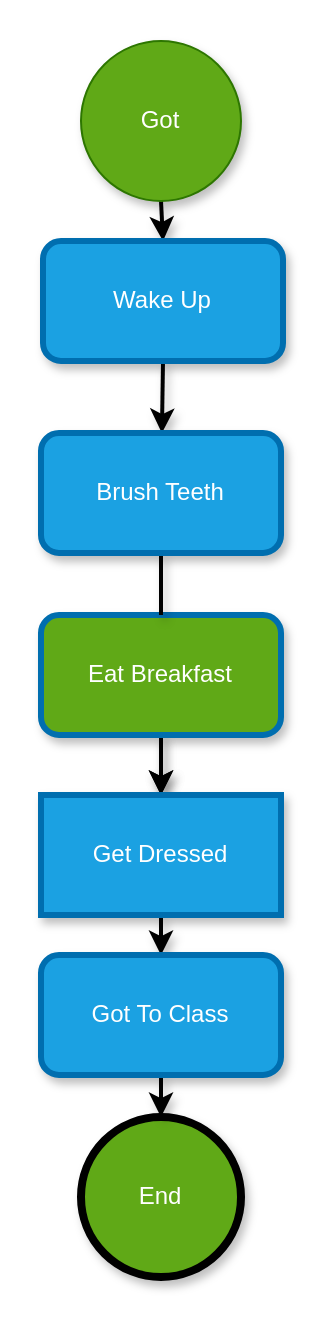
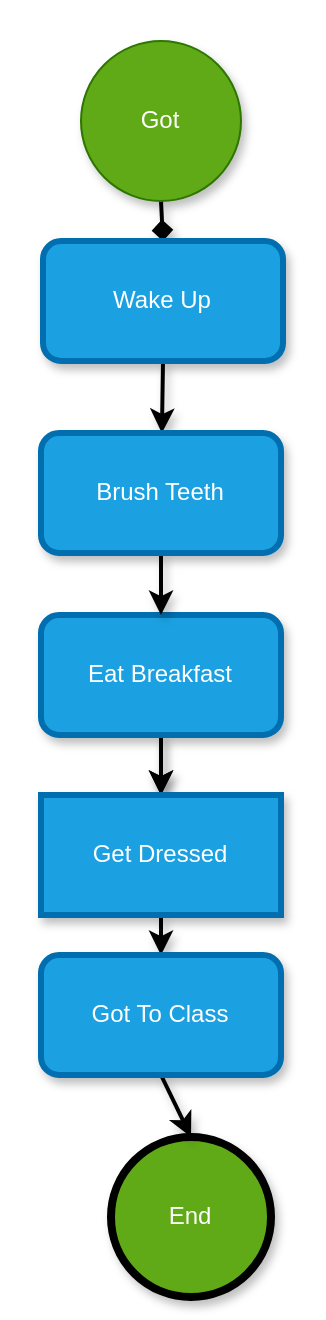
edge "Got" -> "Wake Up": arrowhead classic -> diamond
edge "Brush Teeth" -- "Eat Breakfast": arrowhead none -> classic
node "Eat Breakfast": fillcolor #60a917 -> #1ba1e2
node "End": moved (161, 1197) -> (191, 1217)
